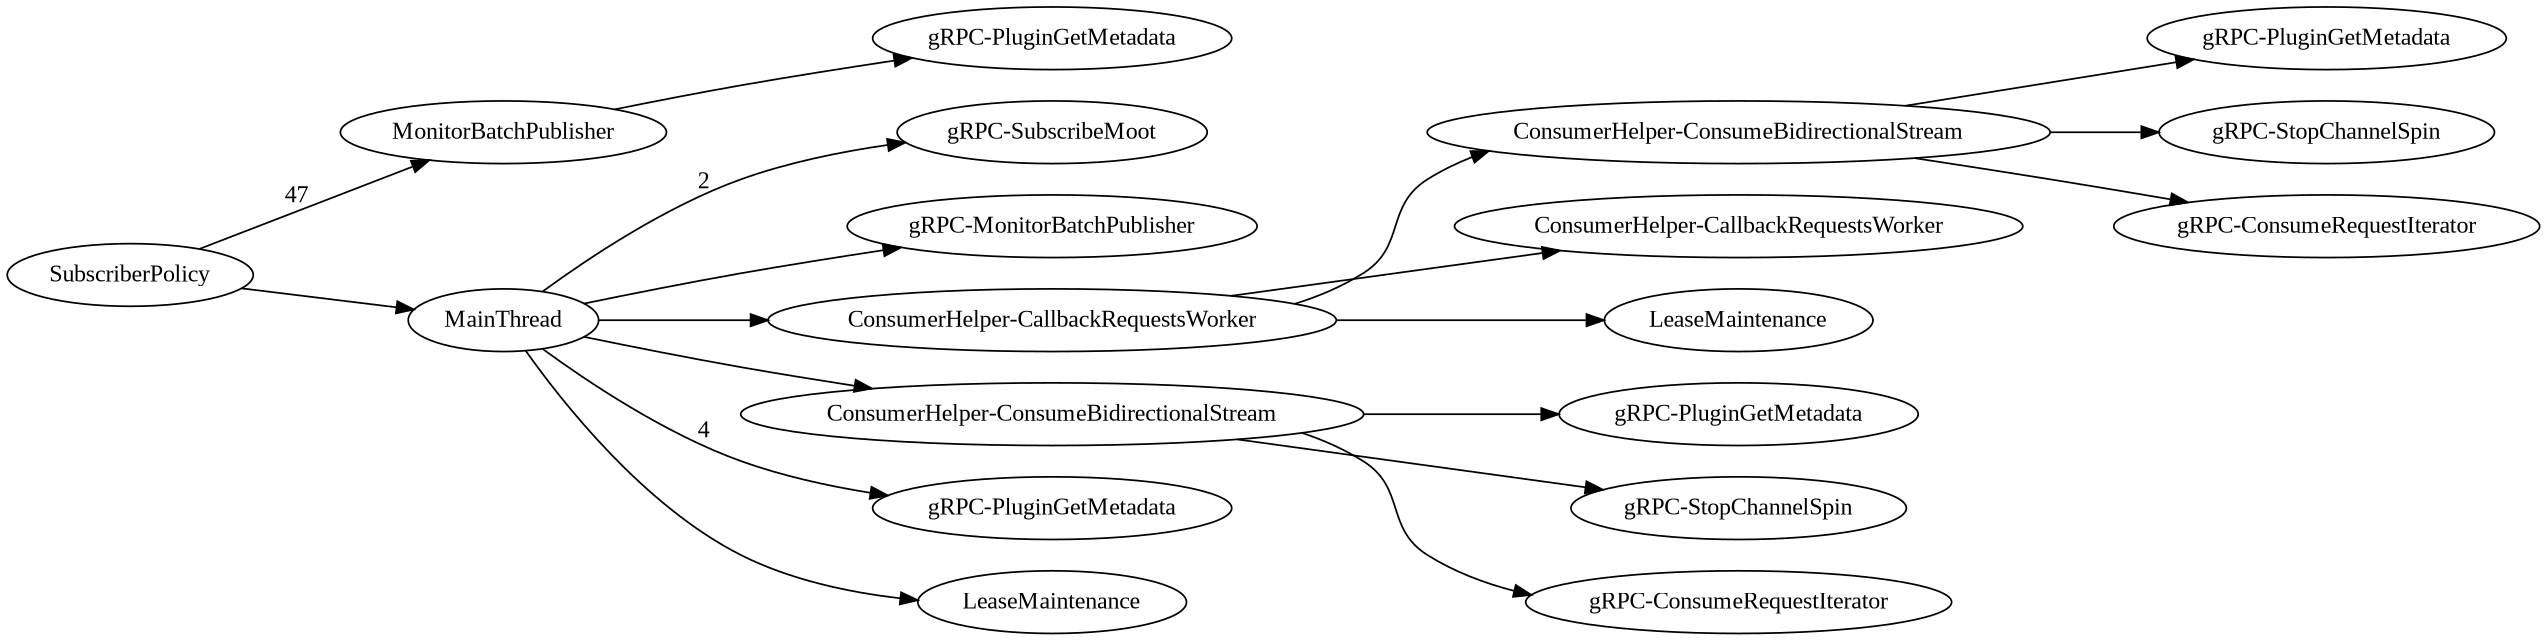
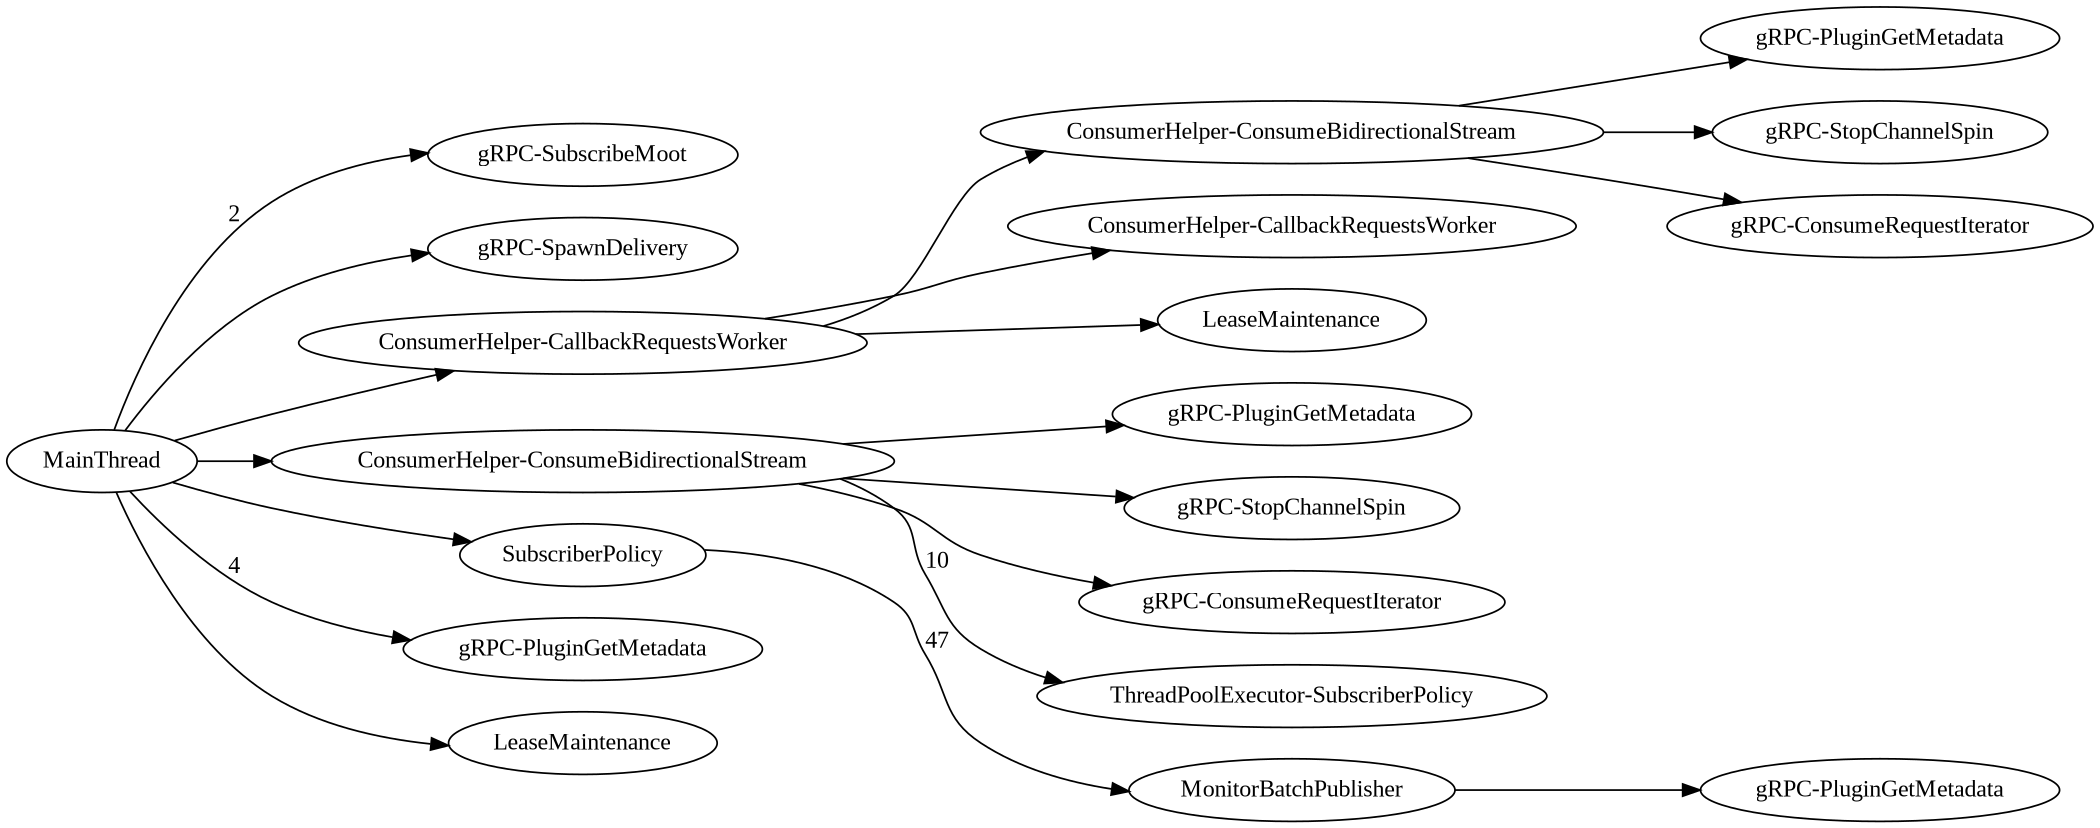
node "gRPC-MonitorBatchPublisher": label "gRPC-MonitorBatchPublisher" -> "gRPC-SpawnDelivery"
edge "SubscriberPolicy" -> "MainThread": reversed
node "ThreadPoolExecutor-SubscriberPolicy": added
